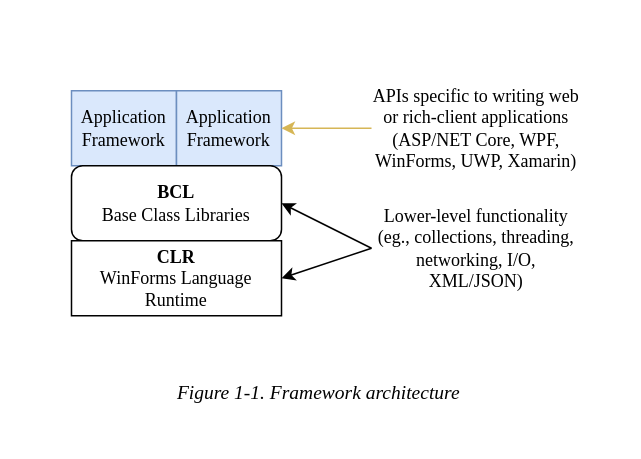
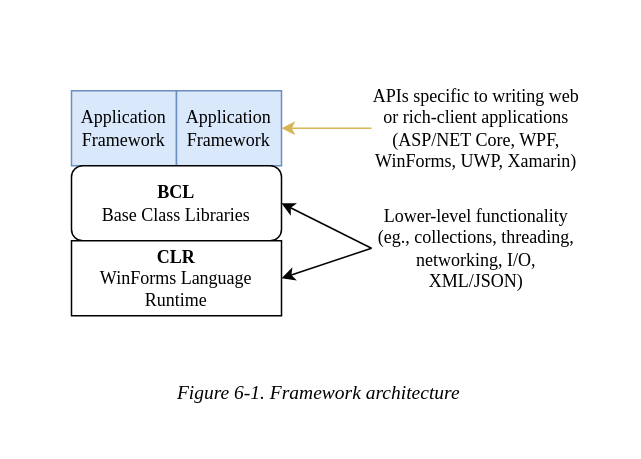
node "Figure 1-1. Framework architecture": label "Figure 1-1. Framework architecture" -> "Figure 6-1. Framework architecture"
